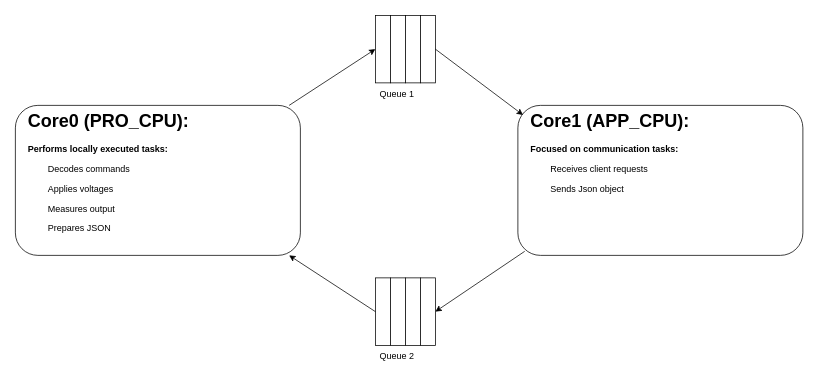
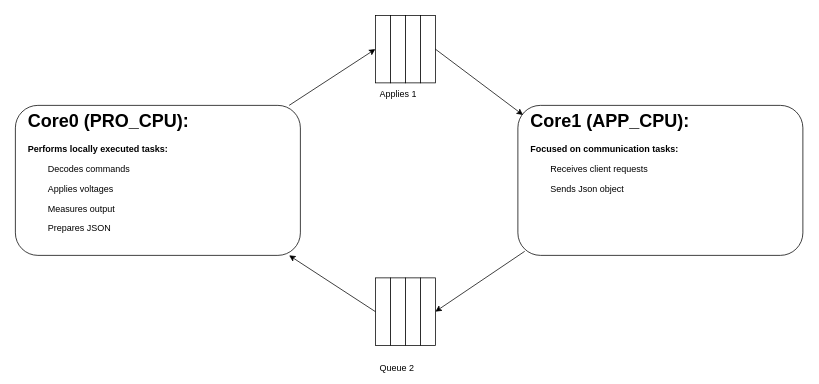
node "Queue 1": label "Queue 1" -> "Applies 1"
node "Queue 2": moved (405, 357) -> (405, 368)
